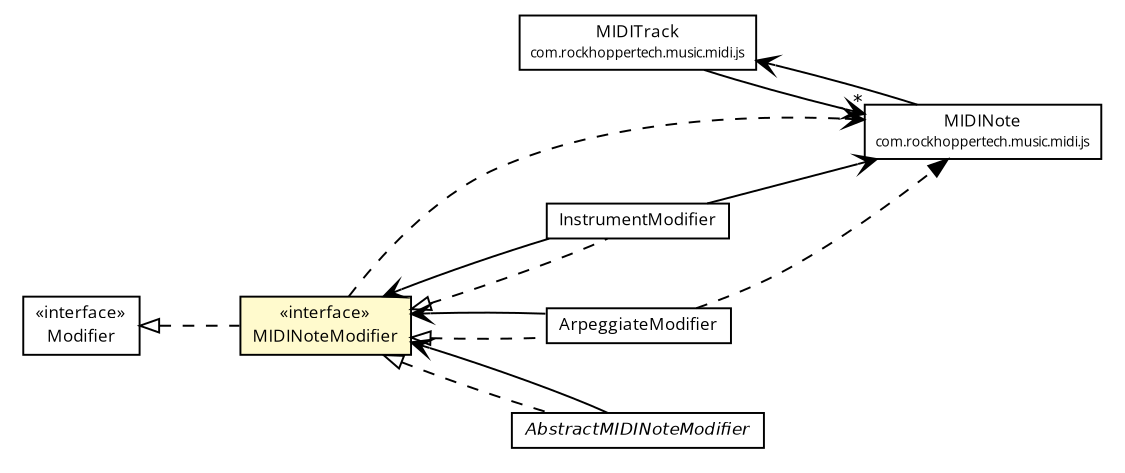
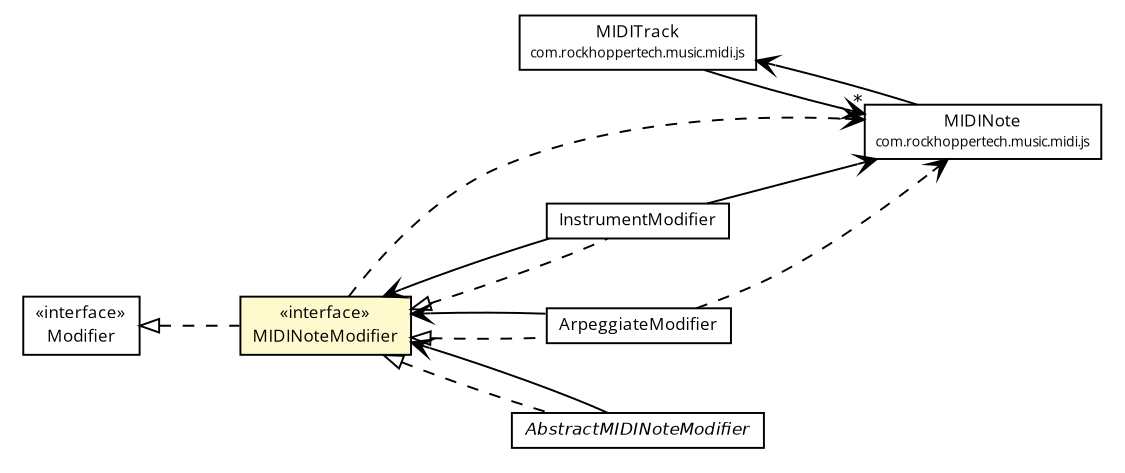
edge "ArpeggiateModifier" -> "MIDINote": arrowhead normal -> open
